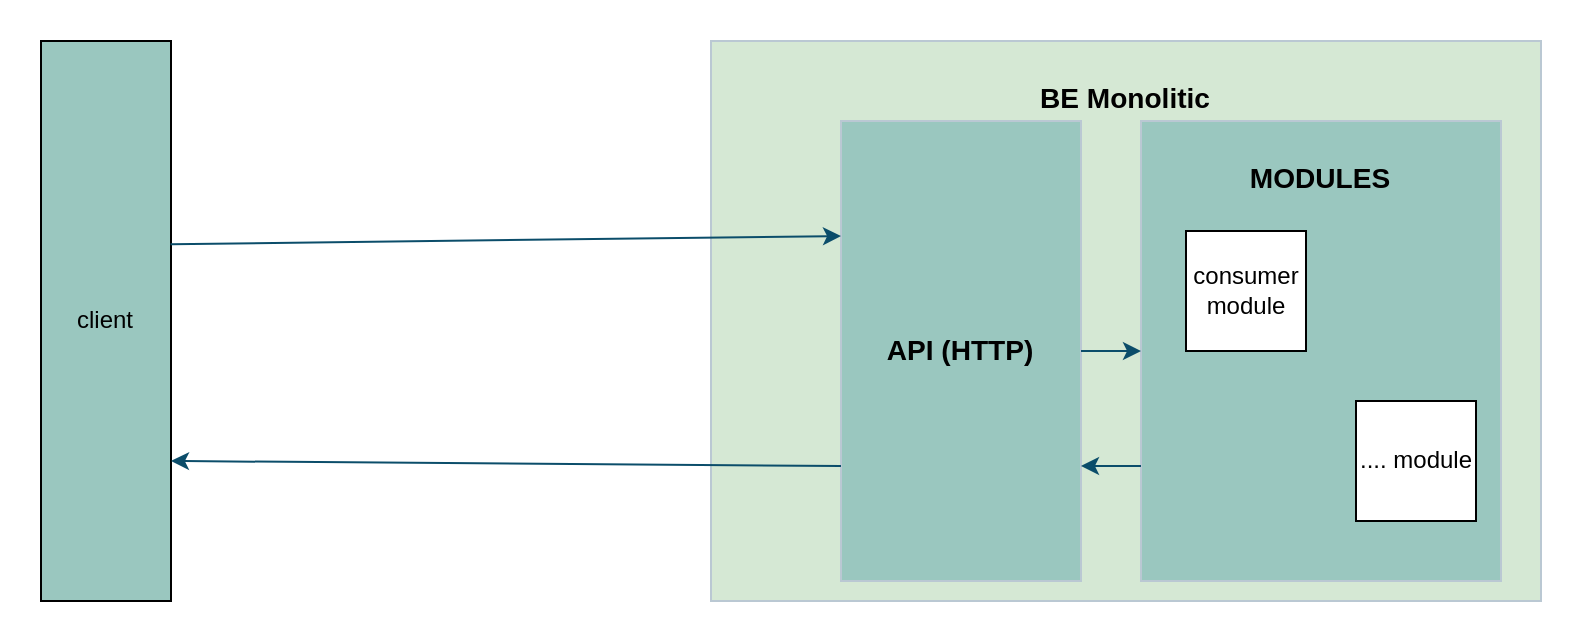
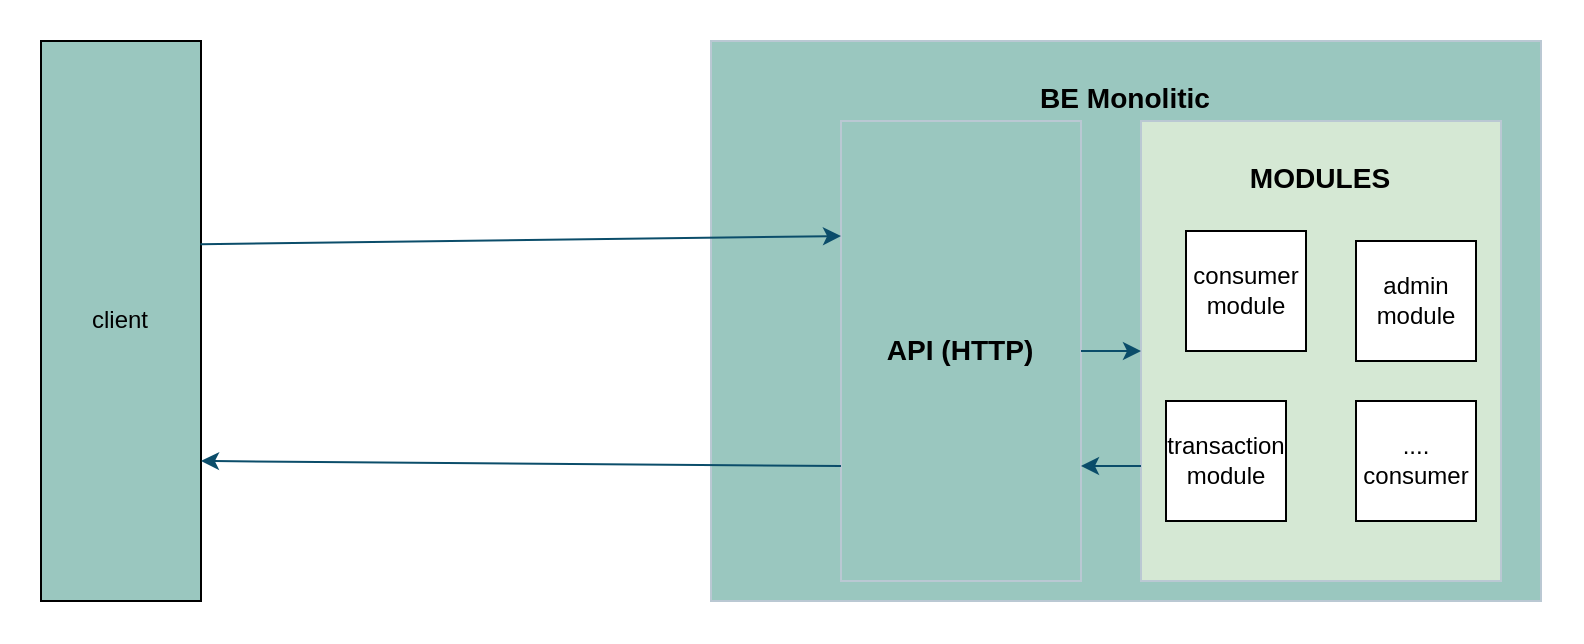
node "admin module": added
node "client": size 130x560 -> 160x560
node "BE Monolitic": fillcolor #d5e8d4 -> #9ac7bf
node "MODULES": fillcolor #9ac7bf -> #d5e8d4
node "transaction module": added
node ".... module": label ".... module" -> ".... consumer"
